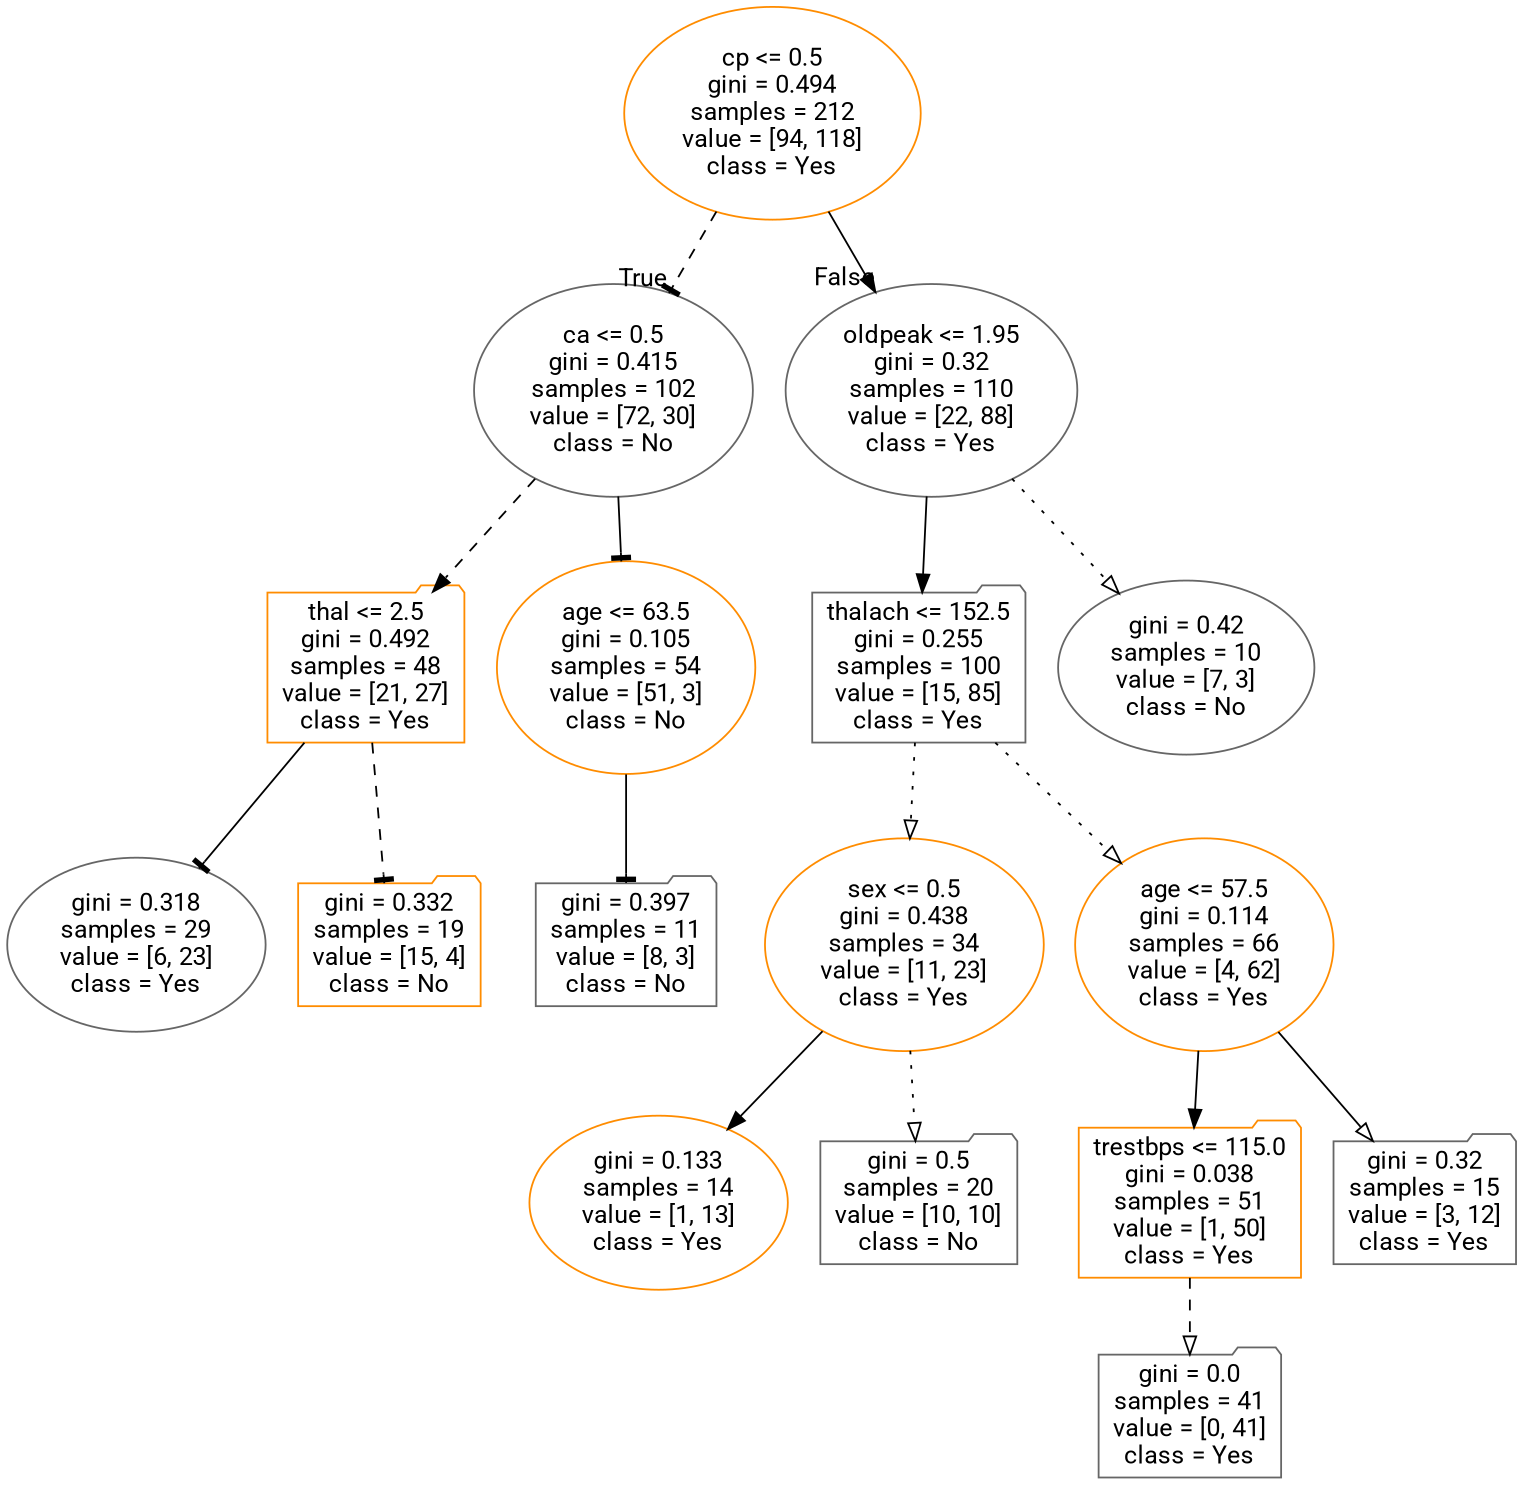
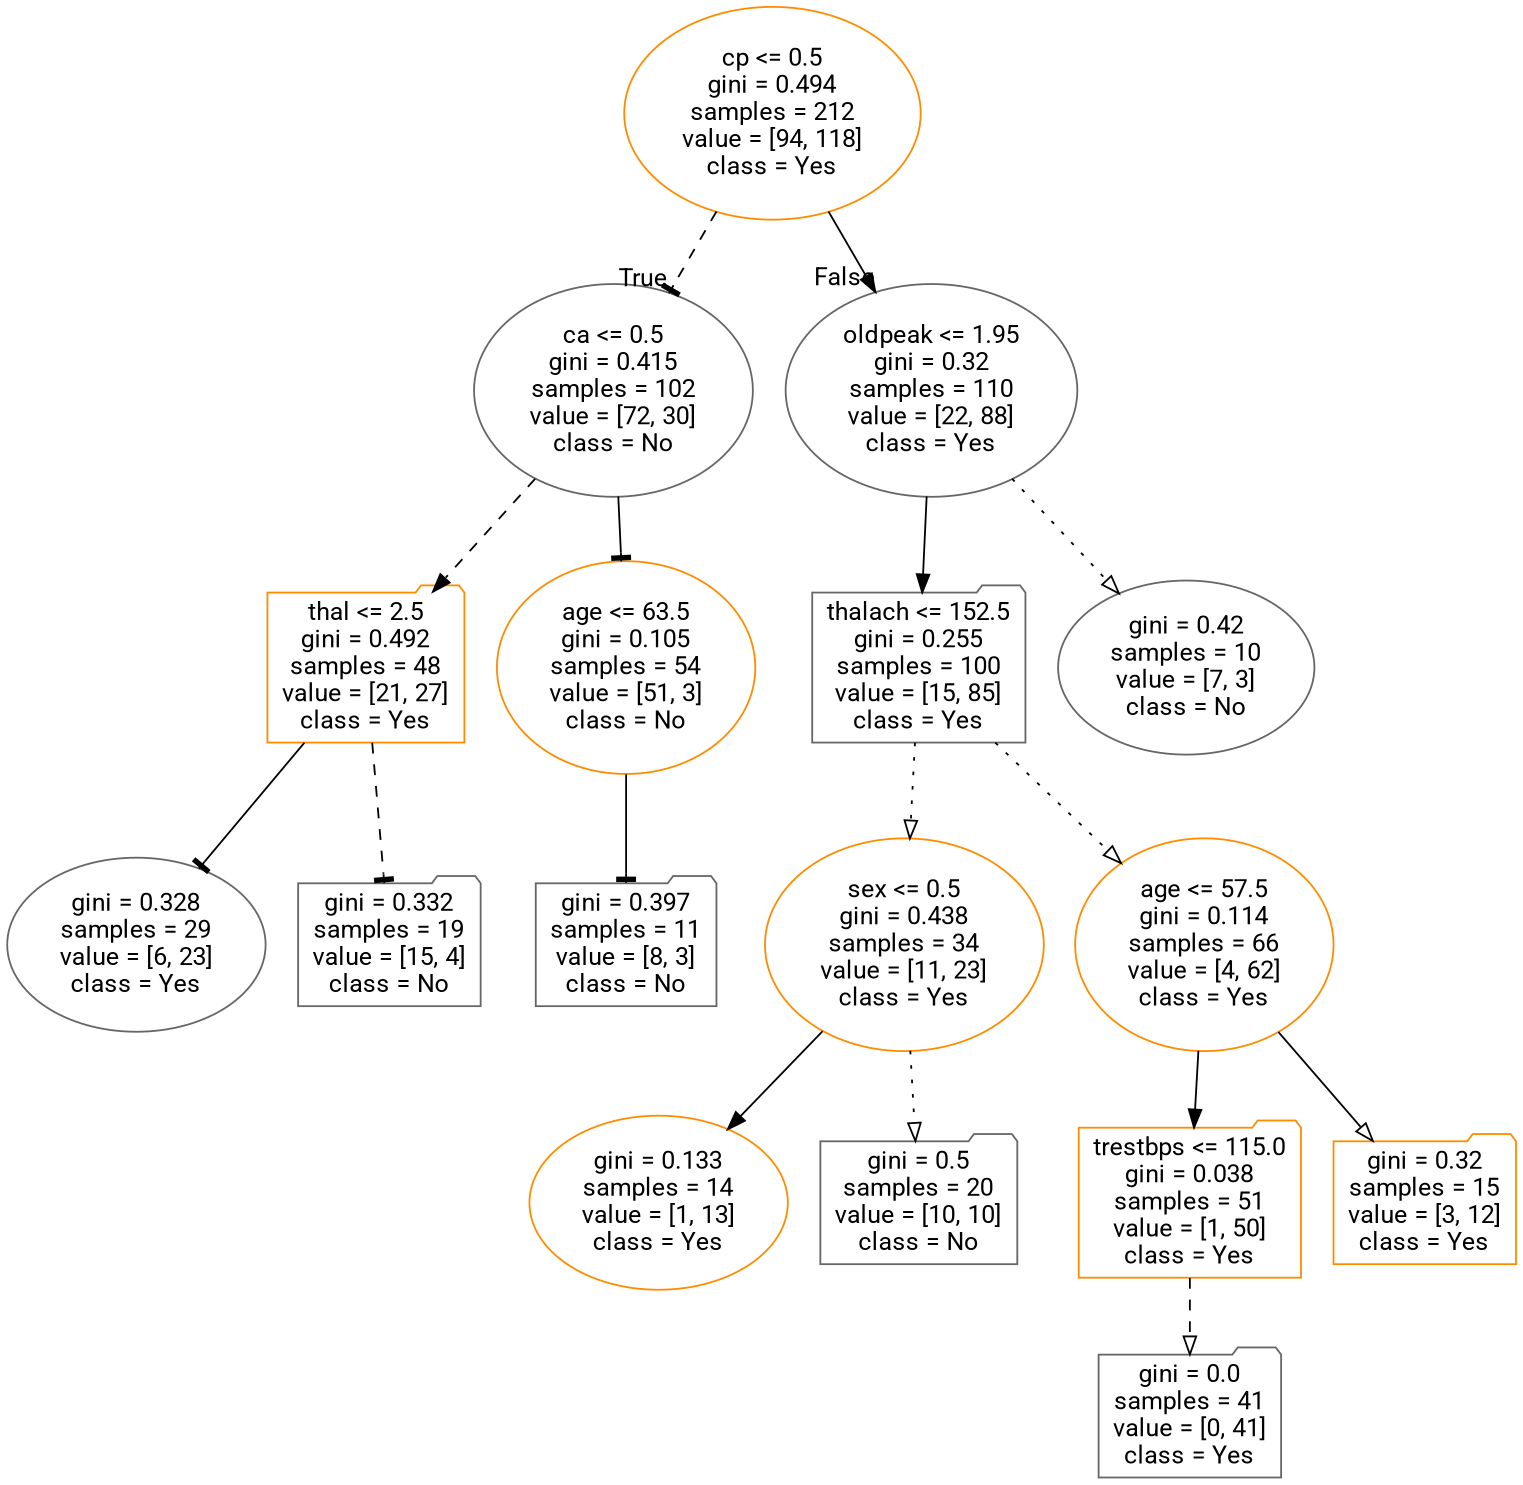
node "gini = 0.318 samples = 29 value = [6, 23] class = Yes": label "gini = 0.318 samples = 29 value = [6, 23] class = Yes" -> "gini = 0.328 samples = 29 value = [6, 23] class = Yes"
node "gini = 0.332 samples = 19 value = [15, 4] class = No": color darkorange -> gray40
node "gini = 0.32 samples = 15 value = [3, 12] class = Yes": color gray40 -> darkorange
